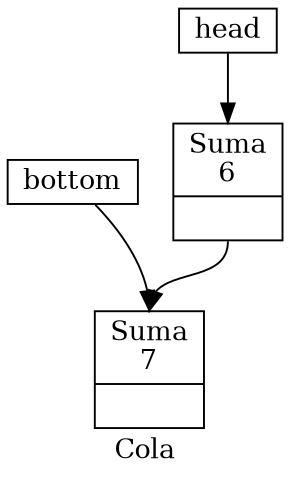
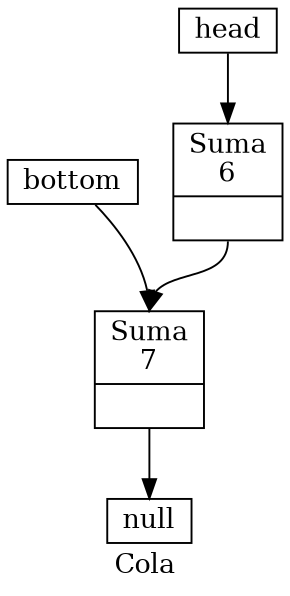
node "null": added
